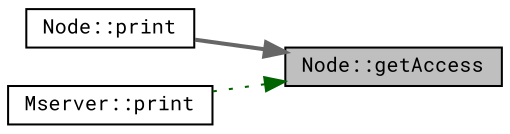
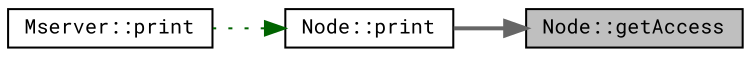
edge "Mserver::print" -> "Node::getAccess": now "Mserver::print" -> "Node::print"
